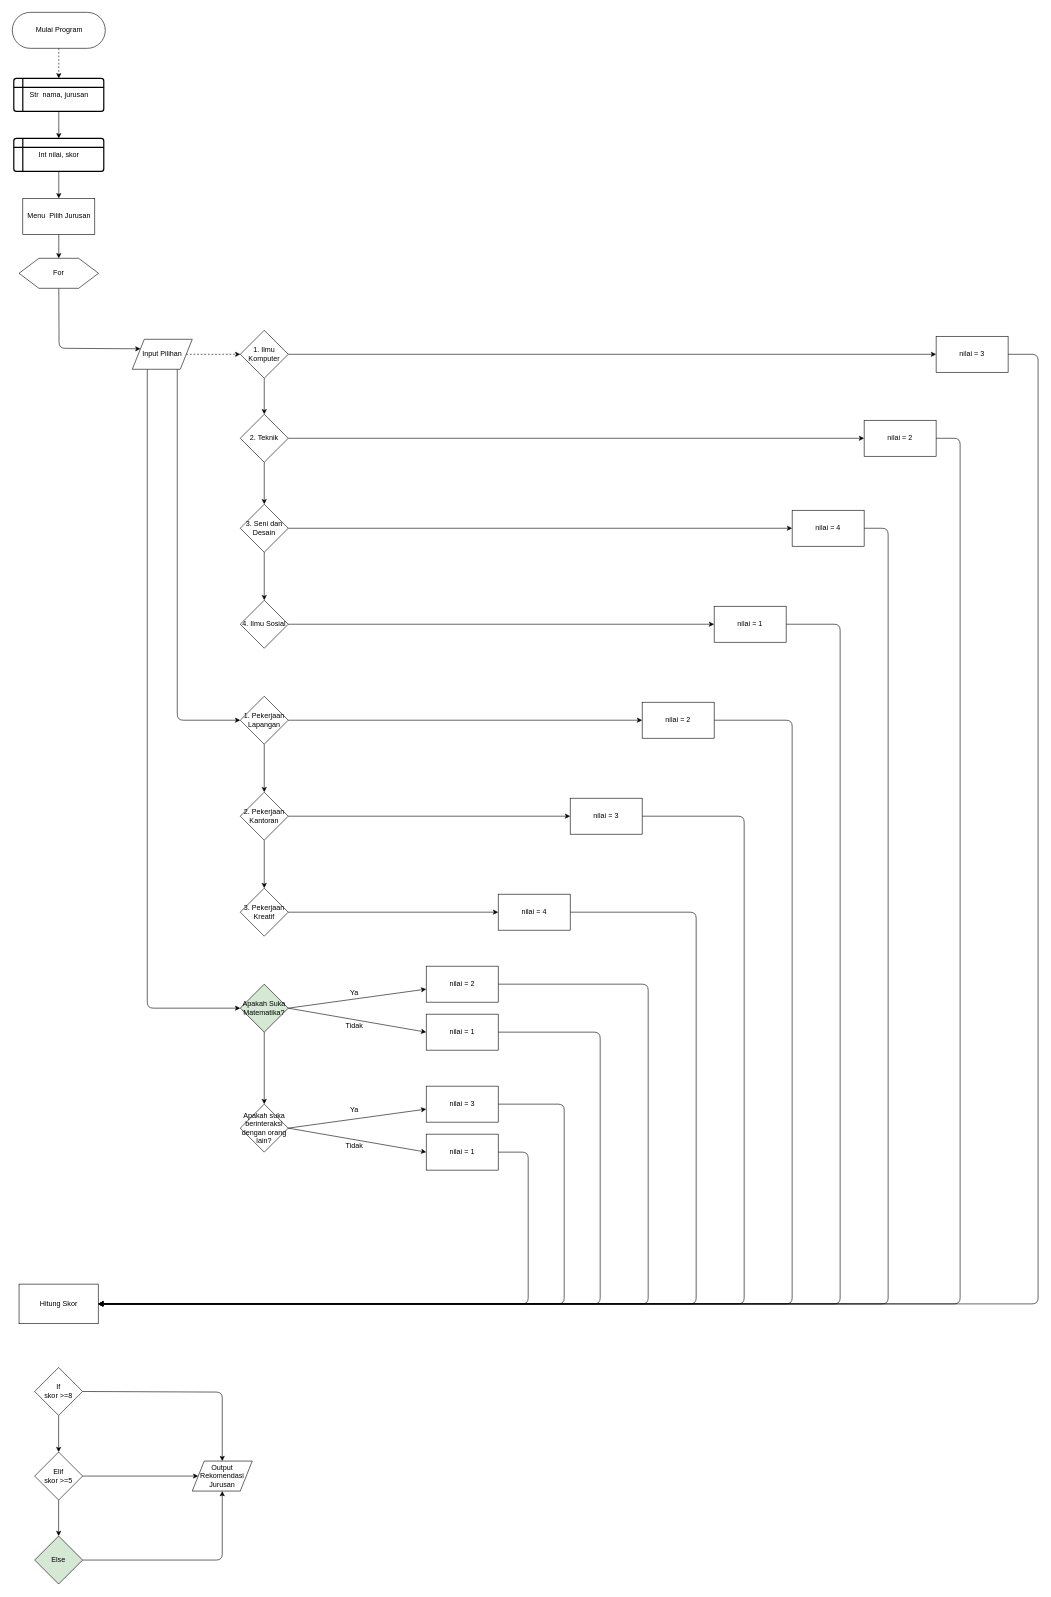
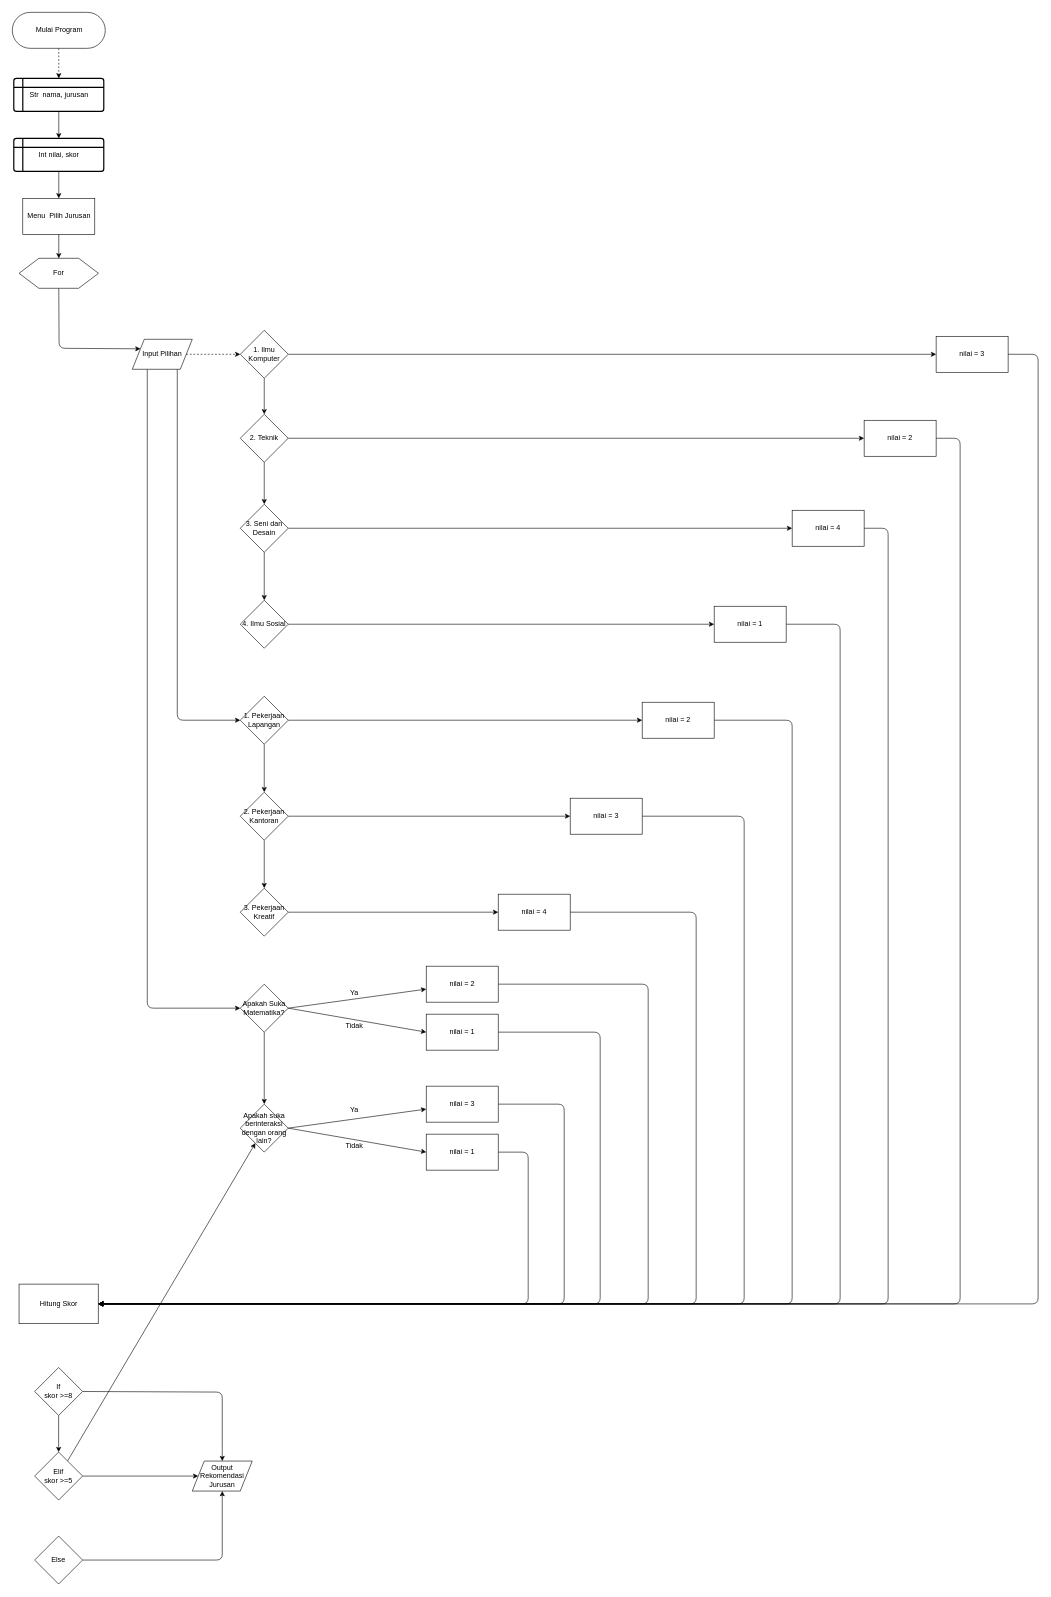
node "Apakah Suka Matematika?": fillcolor #d5e8d4 -> #ffffff
edge "Elif skor >=5" -> "Else": now "Elif skor >=5" -> "Apakah suka berinteraksi dengan orang lain?"
node "Else": fillcolor #d5e8d4 -> #ffffff
